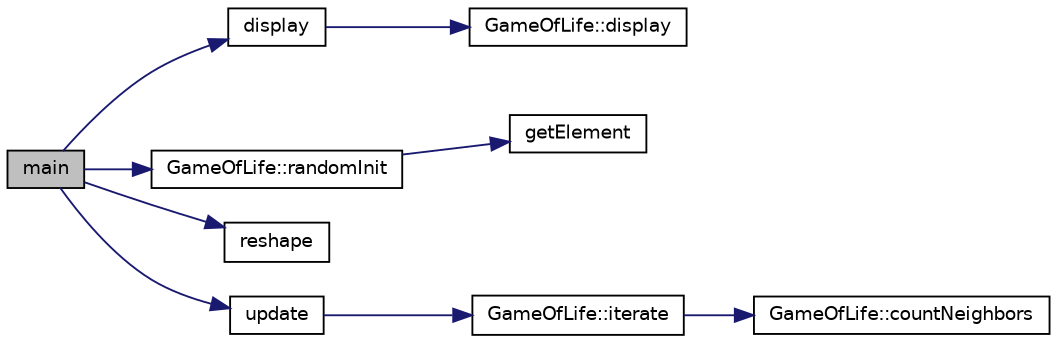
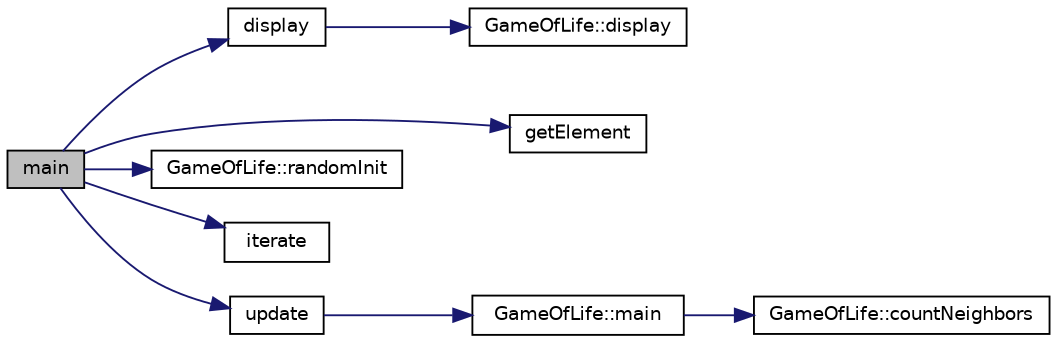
edge "GameOfLife::randomInit" -> "getElement": now "main" -> "getElement"
node "reshape": label "reshape" -> "iterate"
node "GameOfLife::iterate": label "GameOfLife::iterate" -> "GameOfLife::main"
